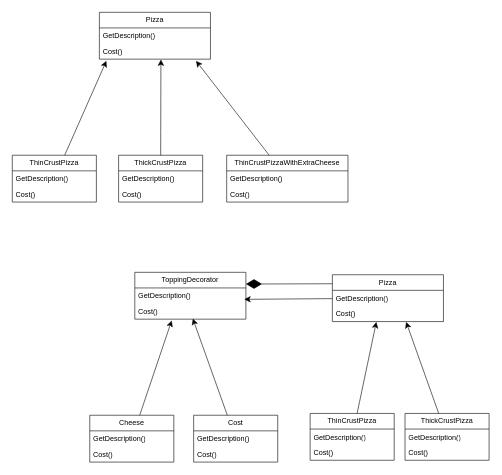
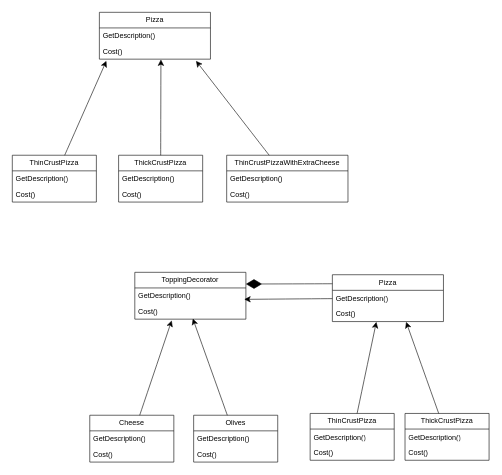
node "Cost": label "Cost" -> "Olives"
